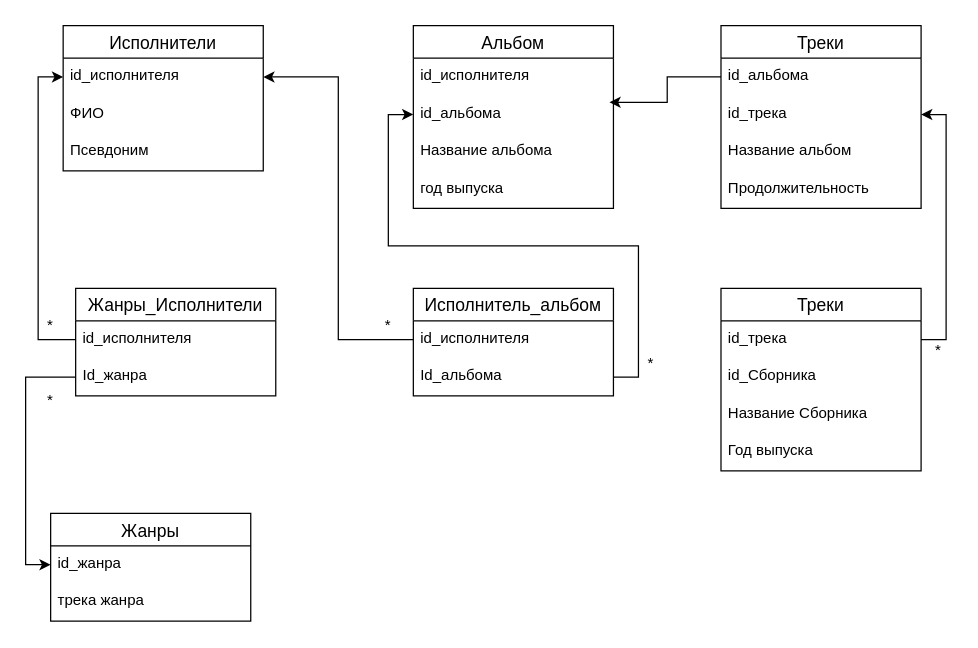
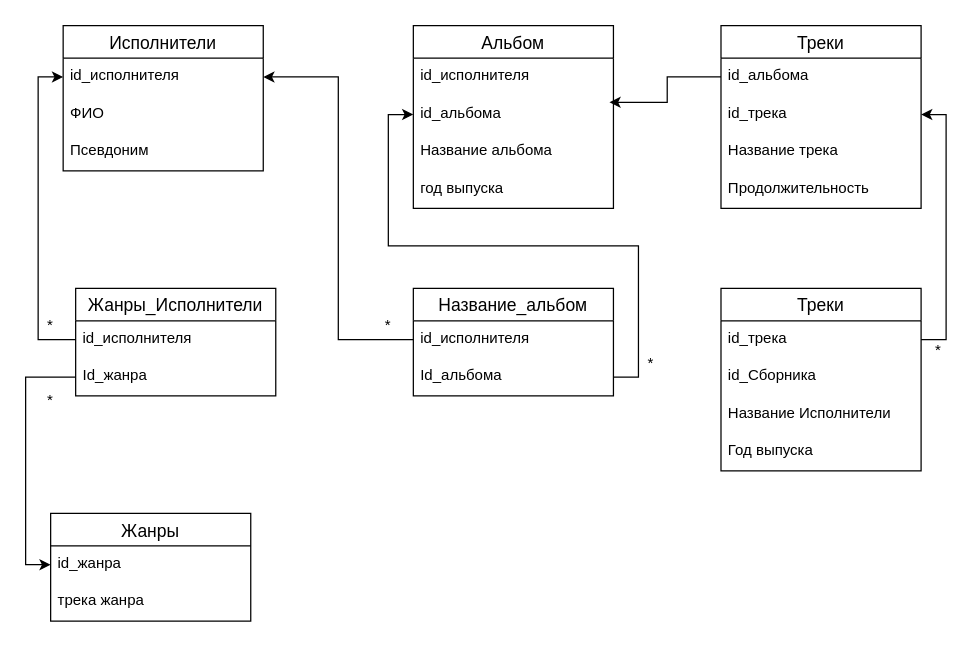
node "Название альбом": label "Название альбом" -> "Название трека"
node "Исполнитель_альбом": label "Исполнитель_альбом" -> "Название_альбом"
node "Название Сборника": label "Название Сборника" -> "Название Исполнители"
